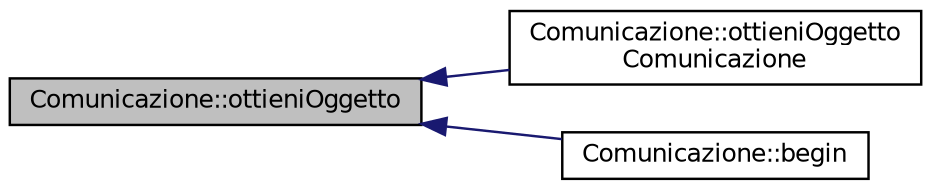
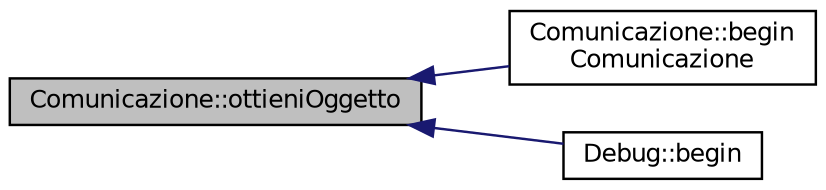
node "Comunicazione::ottieniOggetto Comunicazione": label "Comunicazione::ottieniOggetto Comunicazione" -> "Comunicazione::begin Comunicazione"
node "Comunicazione::begin": label "Comunicazione::begin" -> "Debug::begin"
